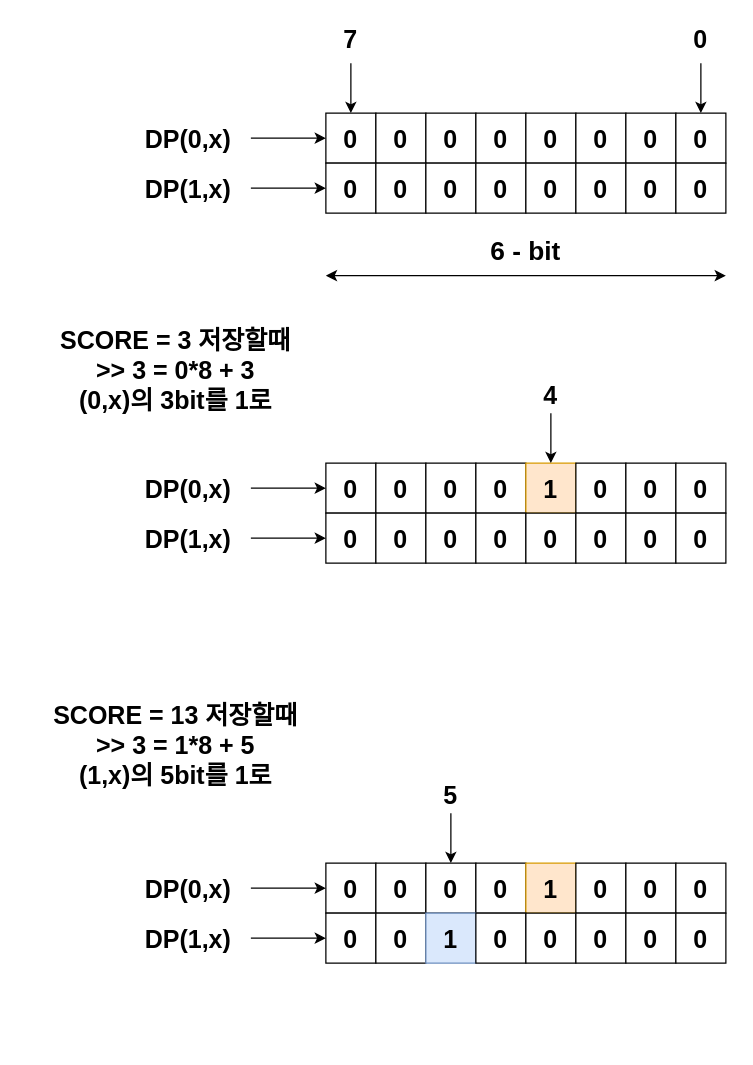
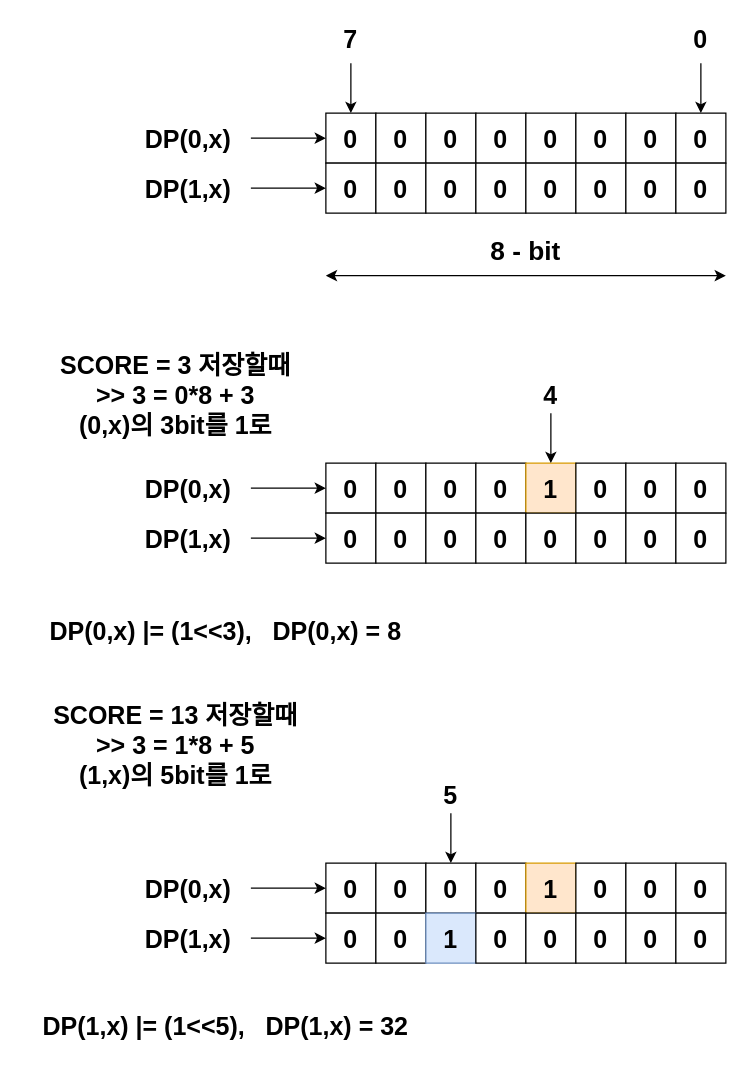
node "6 - bit": label "6 - bit" -> "8 - bit"
node "SCORE = 3 저장할때 >> 3 = 0*8 + 3 (0,x)의 3bit를 1로": moved (176, 369) -> (176, 394)
node "DP(0,x) |= (1<<3), DP(0,x) = 8": added
node "DP(1,x) |= (1<<5), DP(1,x) = 32": added
